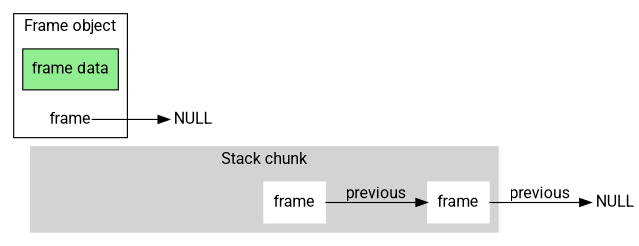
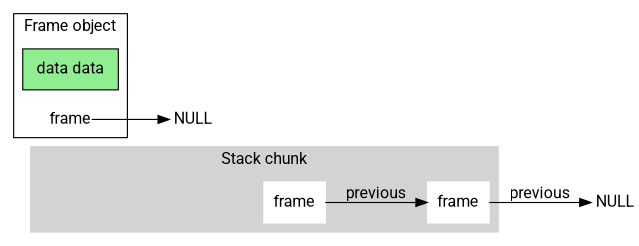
node "frame data": label "frame data" -> "data data"
